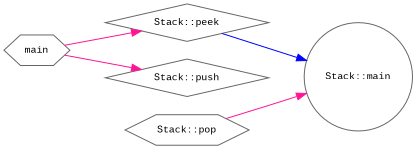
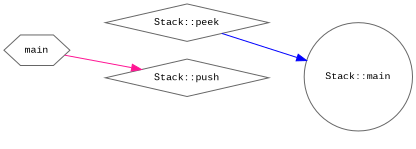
edge "main" -> "Stack::peek": removed
node "Stack::pop": removed
